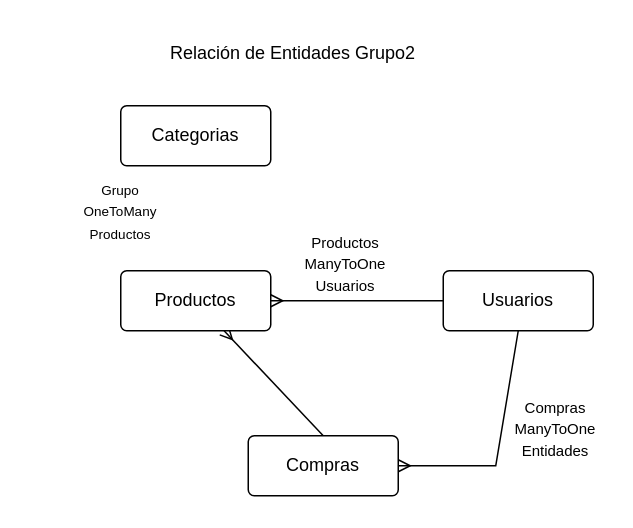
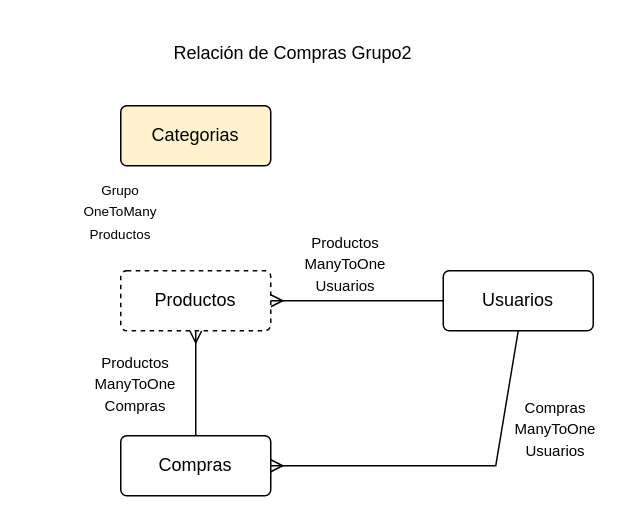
node "Relación de Entidades Grupo2": label "Relación de Entidades Grupo2" -> "Relación de Compras Grupo2"
node "Categorias": fillcolor #ffffff -> #fff2cc
node "Productos": style solid -> dashed
node "Productos ManyToOne Compras": added
node "Compras ManyToOne Entidades": label "Compras ManyToOne Entidades" -> "Compras ManyToOne Usuarios"
node "Compras": moved (323, 466) -> (196, 466)
